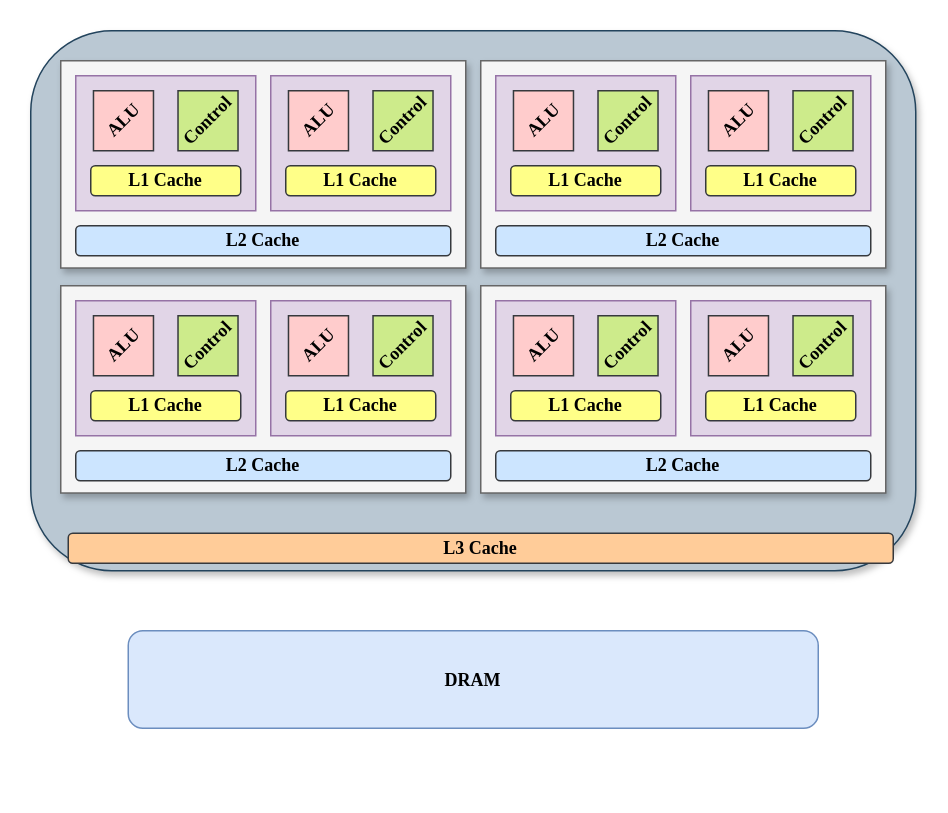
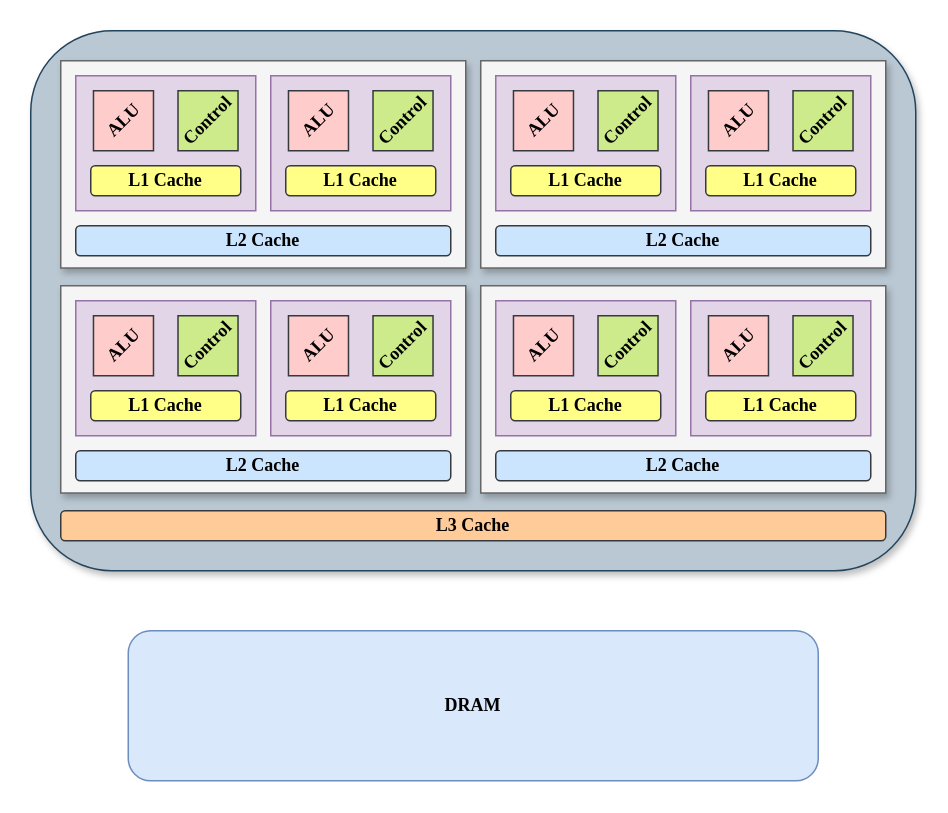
node "L3 Cache": moved (481, 548) -> (473, 526)
node "DRAM": size 690x98 -> 690x150
